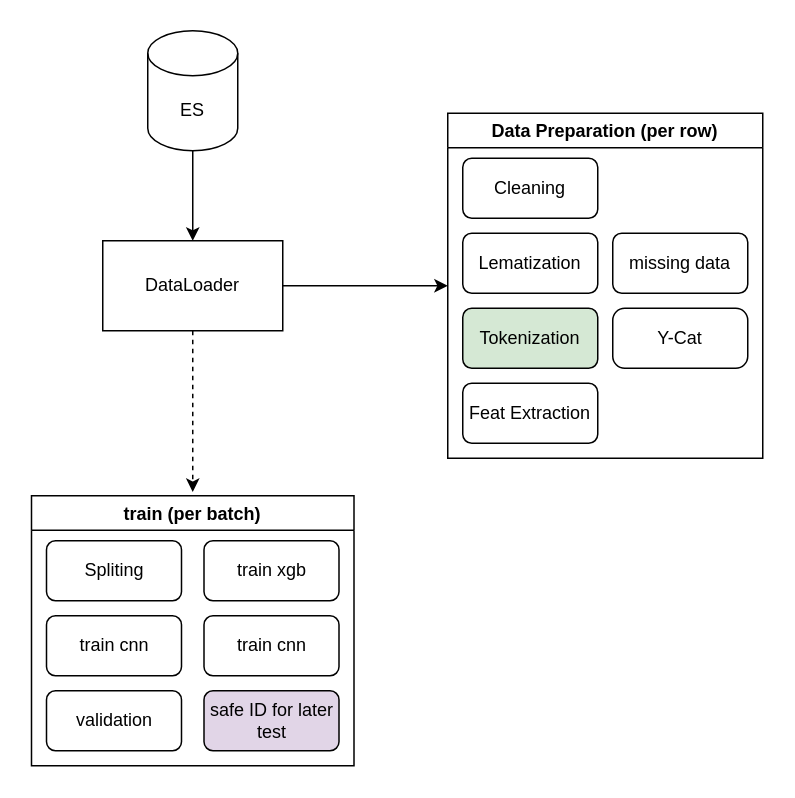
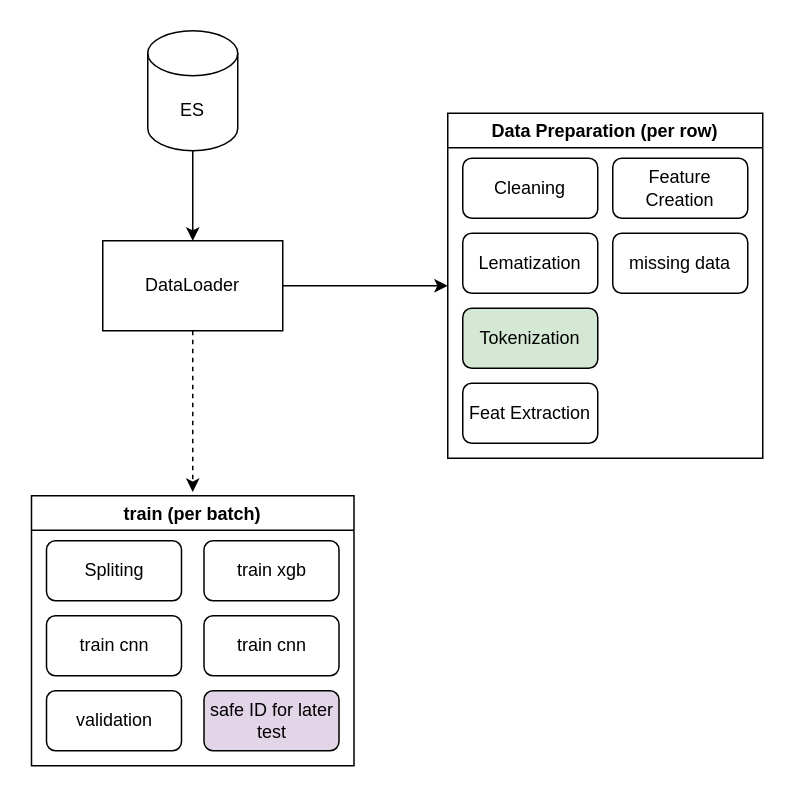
node "Feature Creation": added
node "Y-Cat": removed
